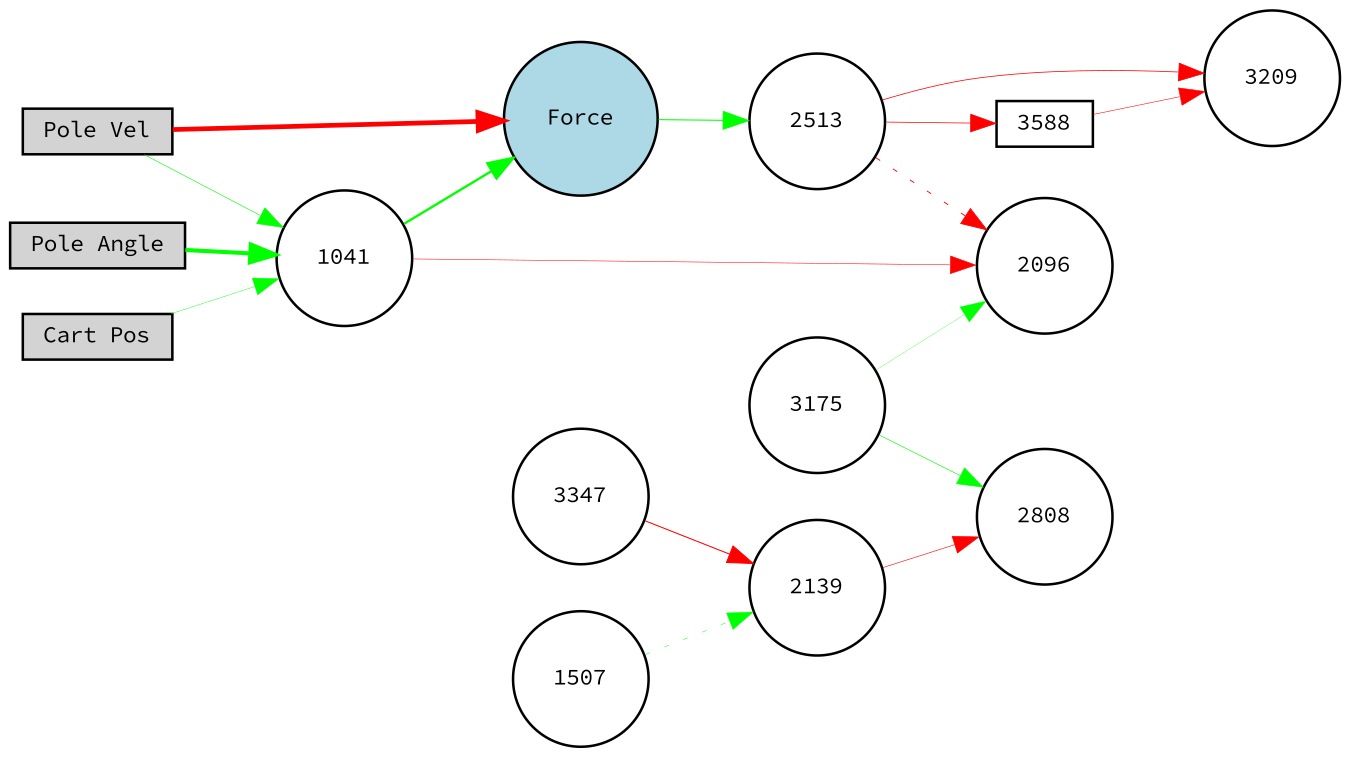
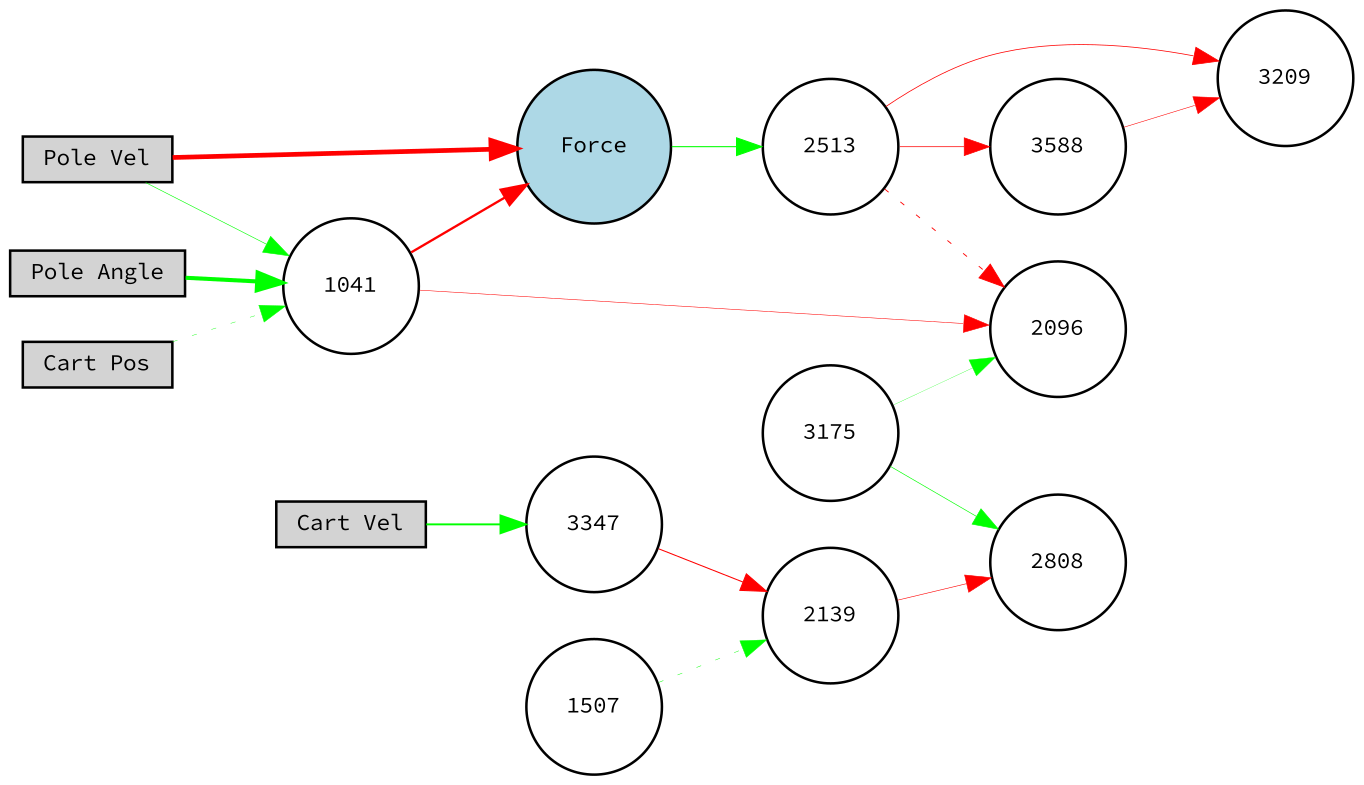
node "3588": shape box -> circle
edge "1041" -> "Force": color green -> red
edge "Cart Pos" -> "1041": style solid -> dotted
node "Cart Vel": added
